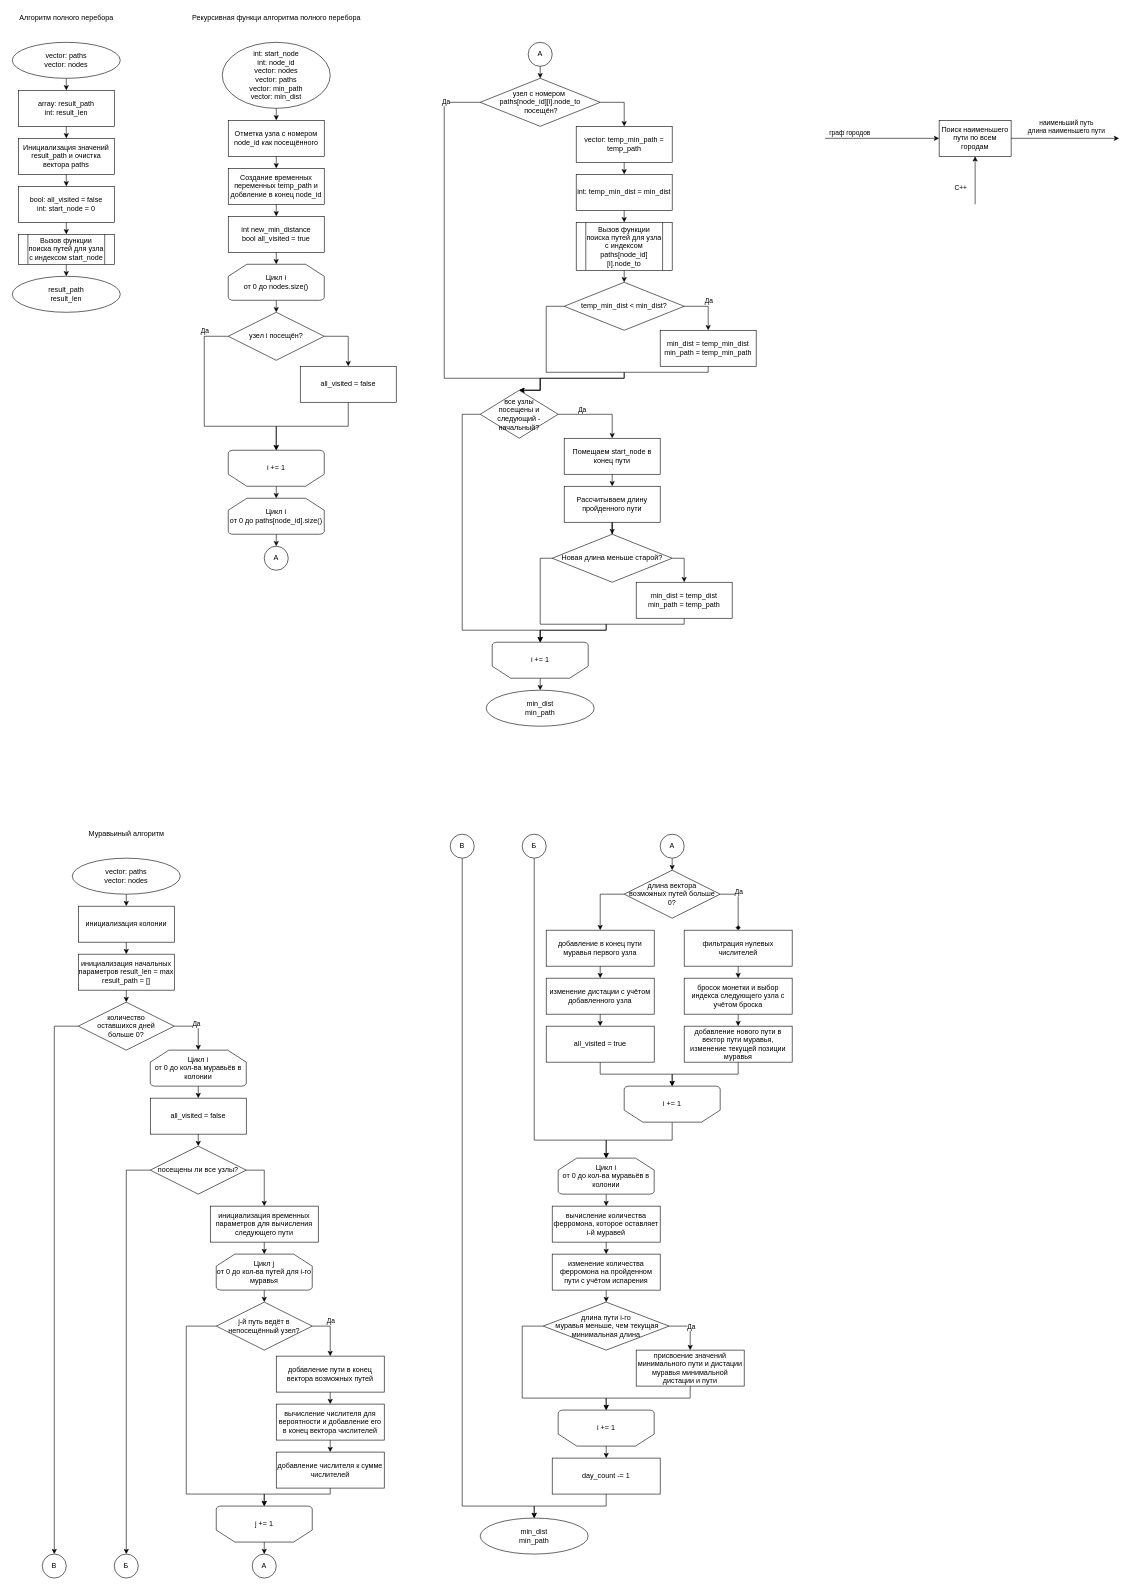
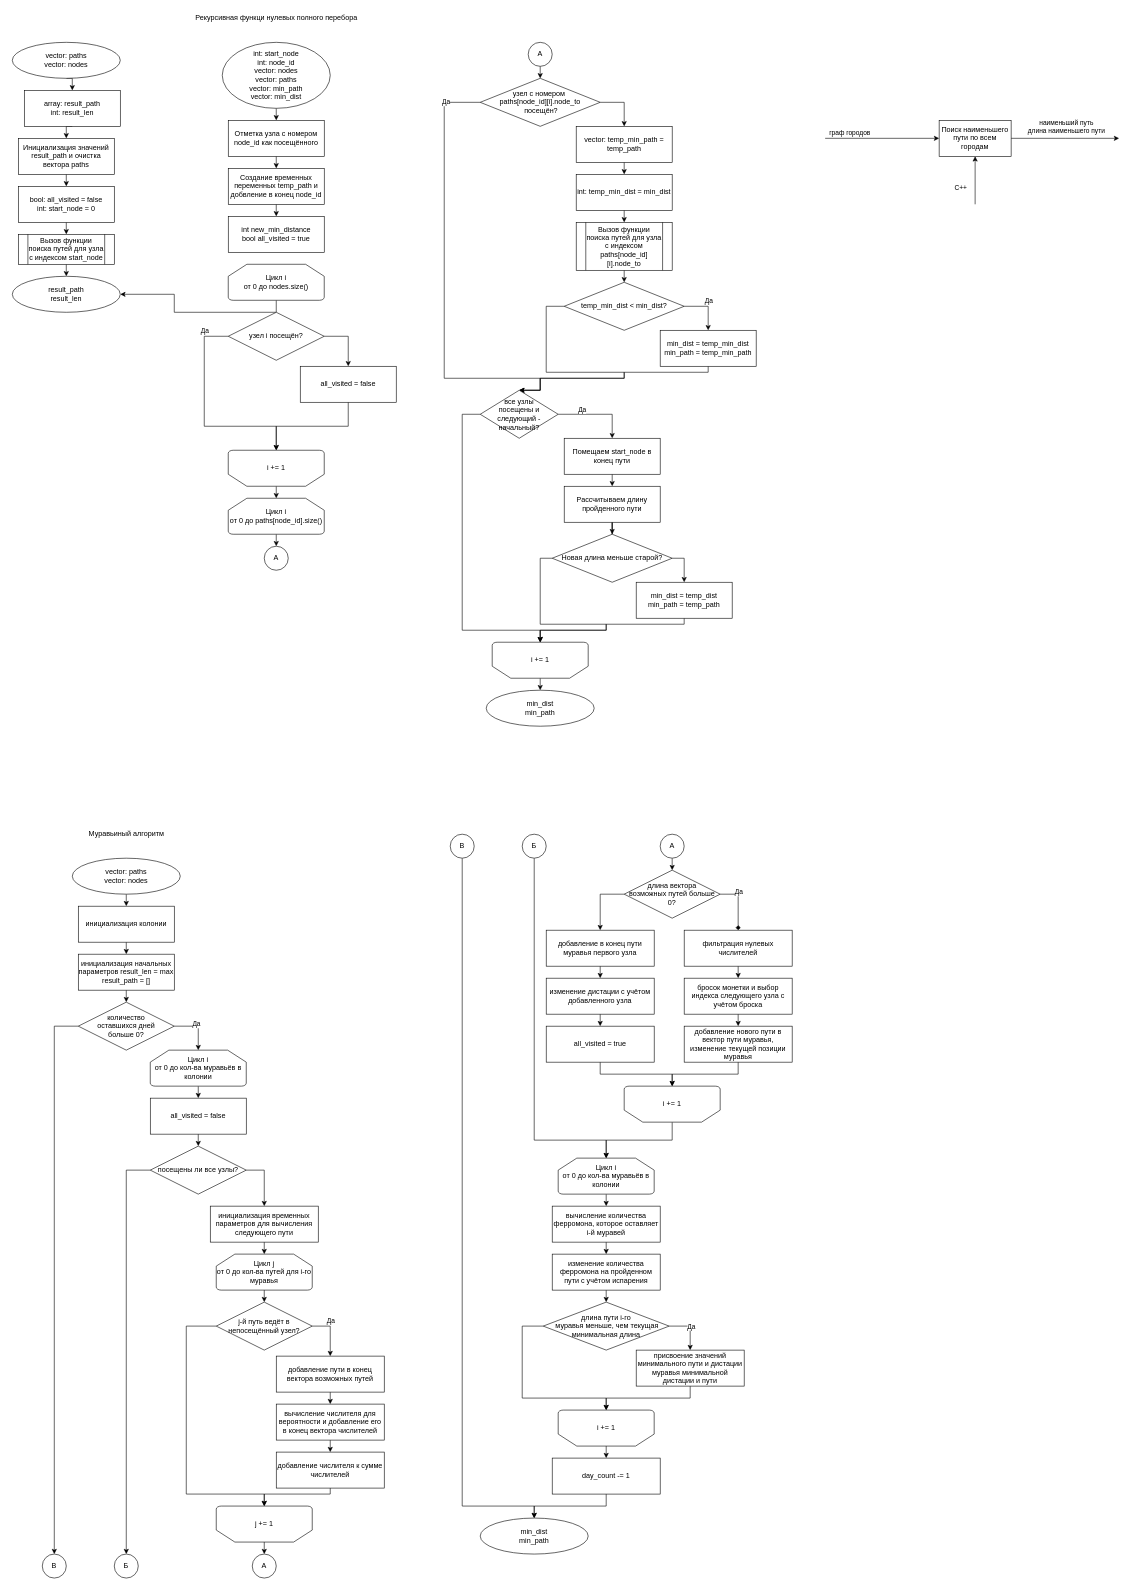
node "Алгоритм полного перебора": removed
node "Рекурсивная функци алгоритма полного перебора": label "Рекурсивная функци алгоритма полного перебора" -> "Рекурсивная функци нулевых полного перебора"
node "array: result_path int: result_len": moved (66, 108) -> (72, 108)
edge "int new_min_distance bool all_visited = true" -> "Цикл i от 0 до nodes.size()": removed
edge "Цикл i от 0 до nodes.size()" -> "узел i посещён?": now "Цикл i от 0 до nodes.size()" -> "result_path result_len"
